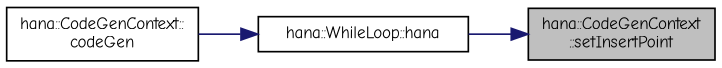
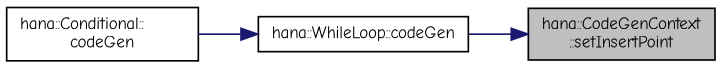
node "hana::CodeGenContext:: codeGen": label "hana::CodeGenContext:: codeGen" -> "hana::Conditional:: codeGen"
node "hana::WhileLoop::hana": label "hana::WhileLoop::hana" -> "hana::WhileLoop::codeGen"
